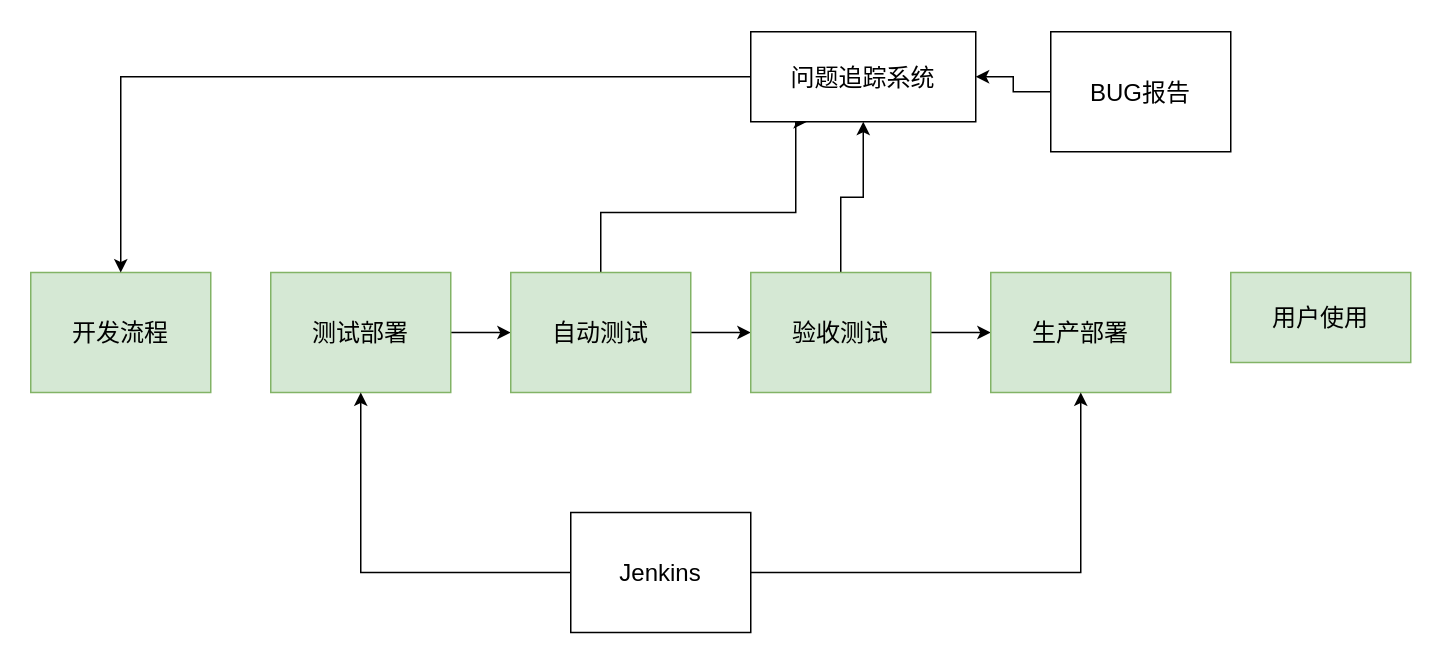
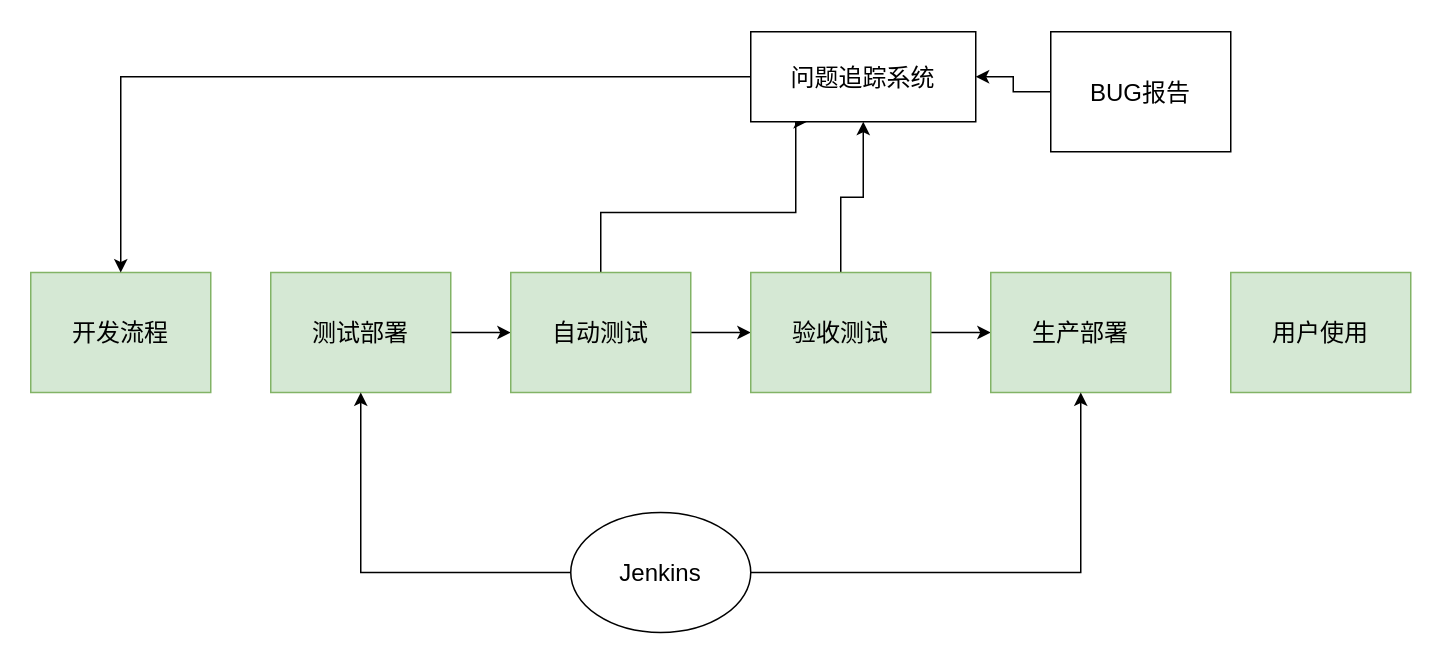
node "用户使用": size 180x90 -> 180x120
node "Jenkins": shape rectangle -> ellipse
